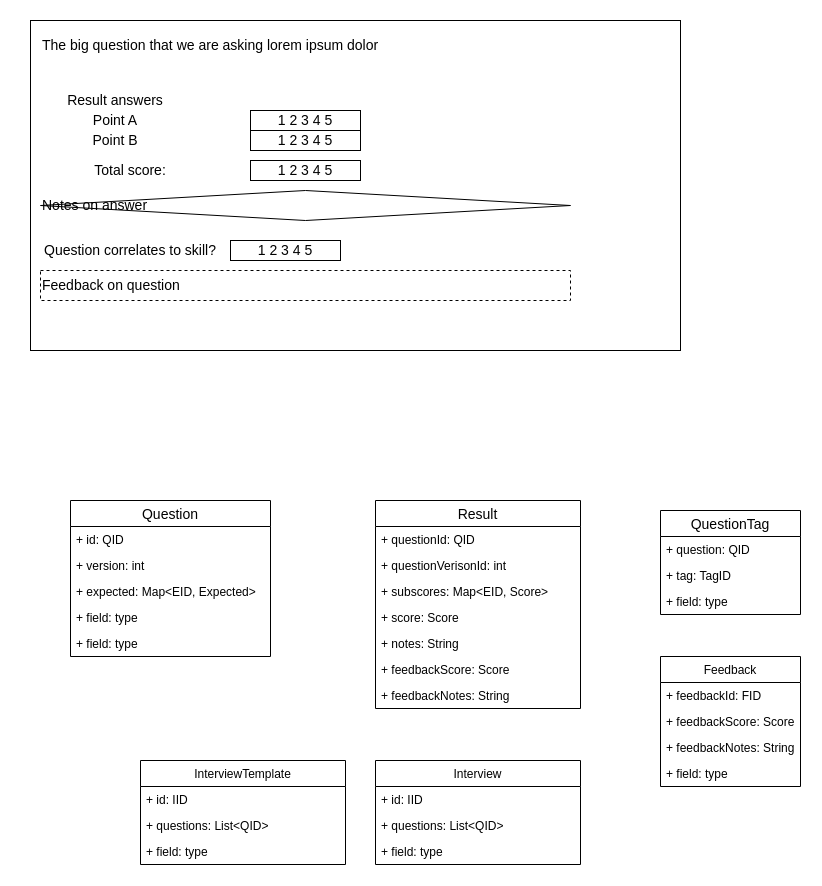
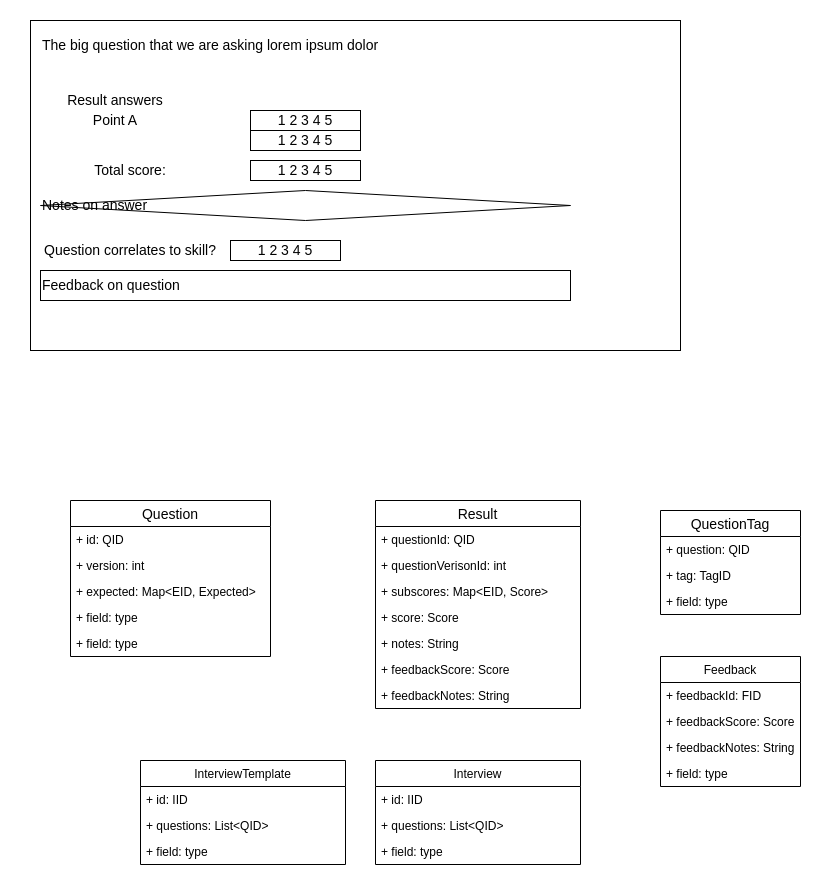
node "Point B": removed
node "Feedback on question": style dashed -> solid
